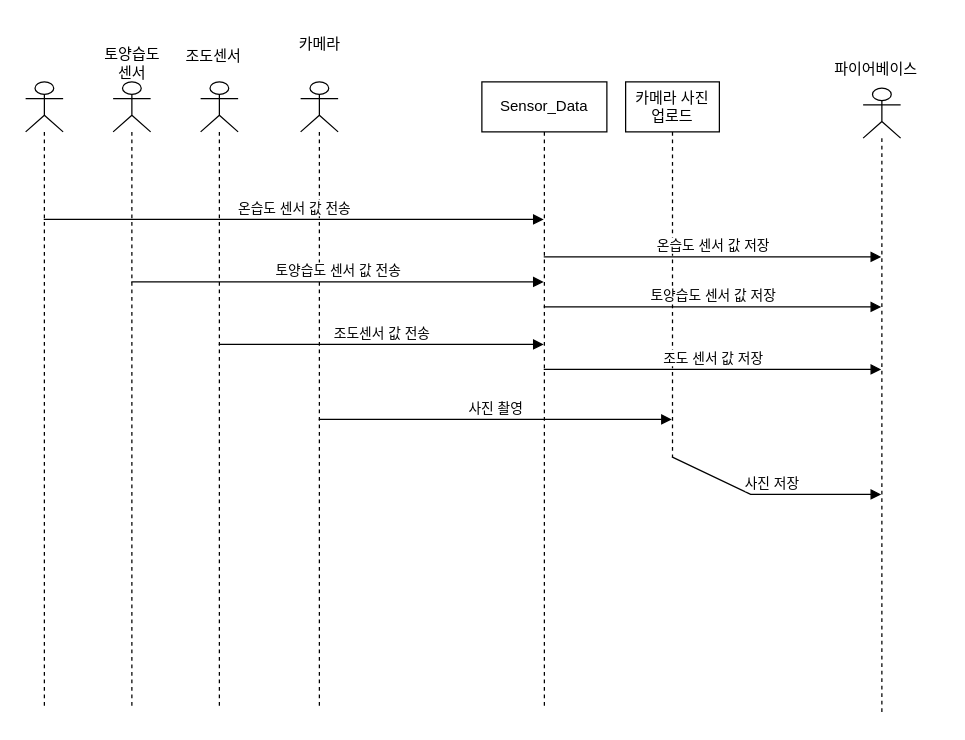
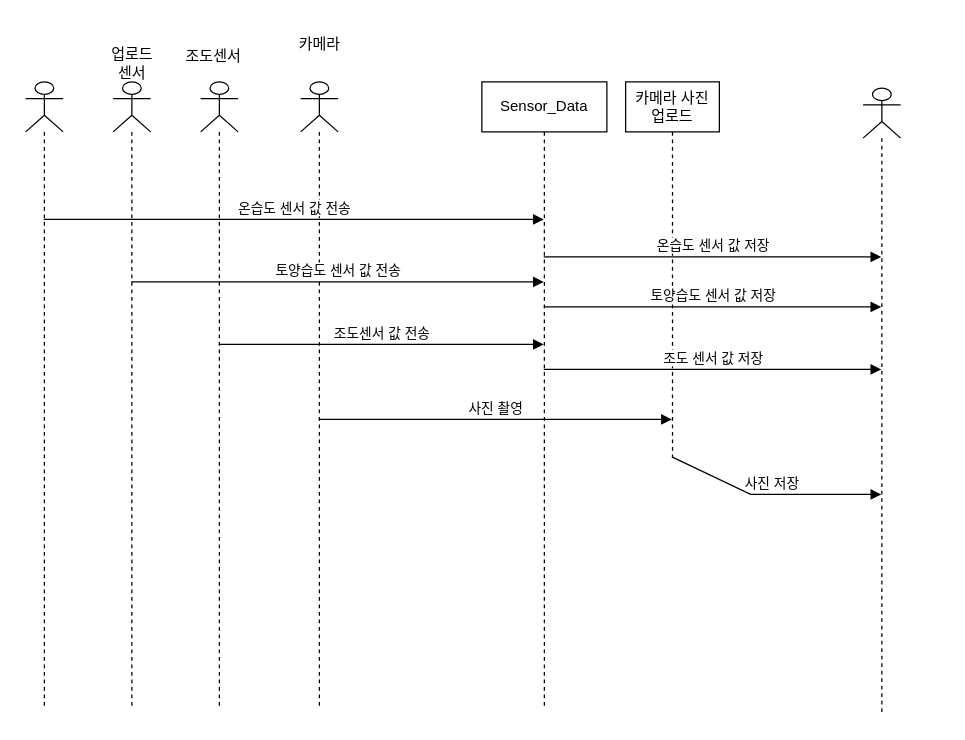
node "토양습도 센서": label "토양습도 센서" -> "업로드 센서"
node "파이어베이스": removed
